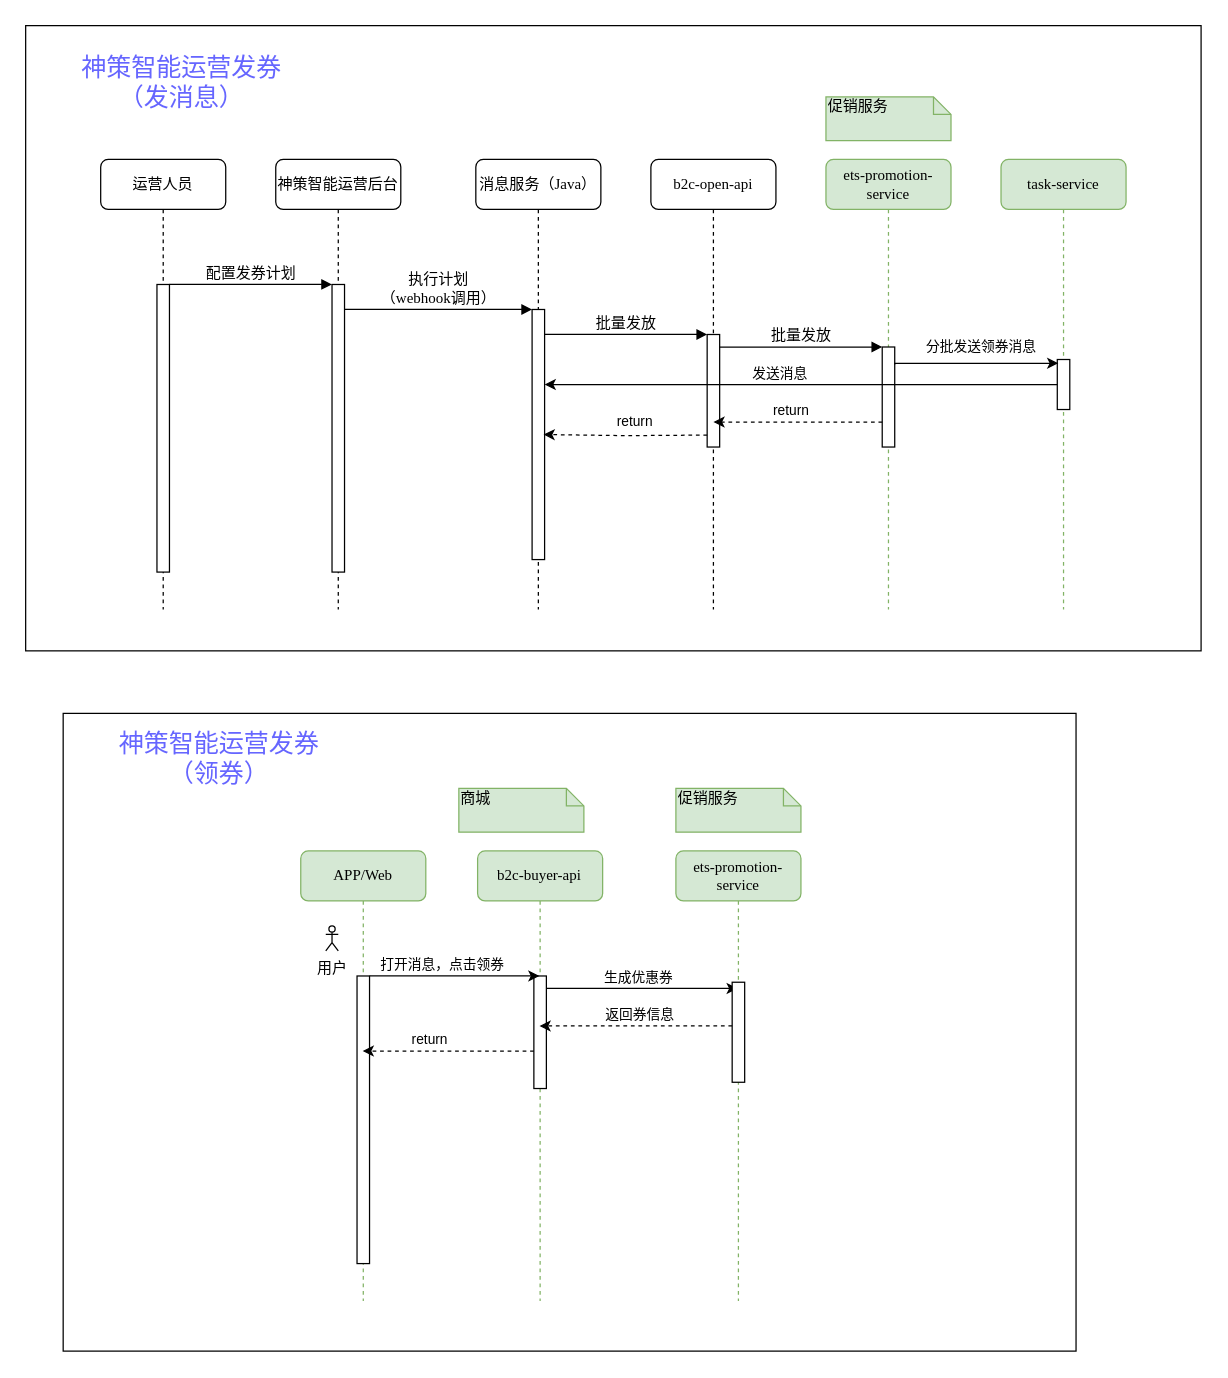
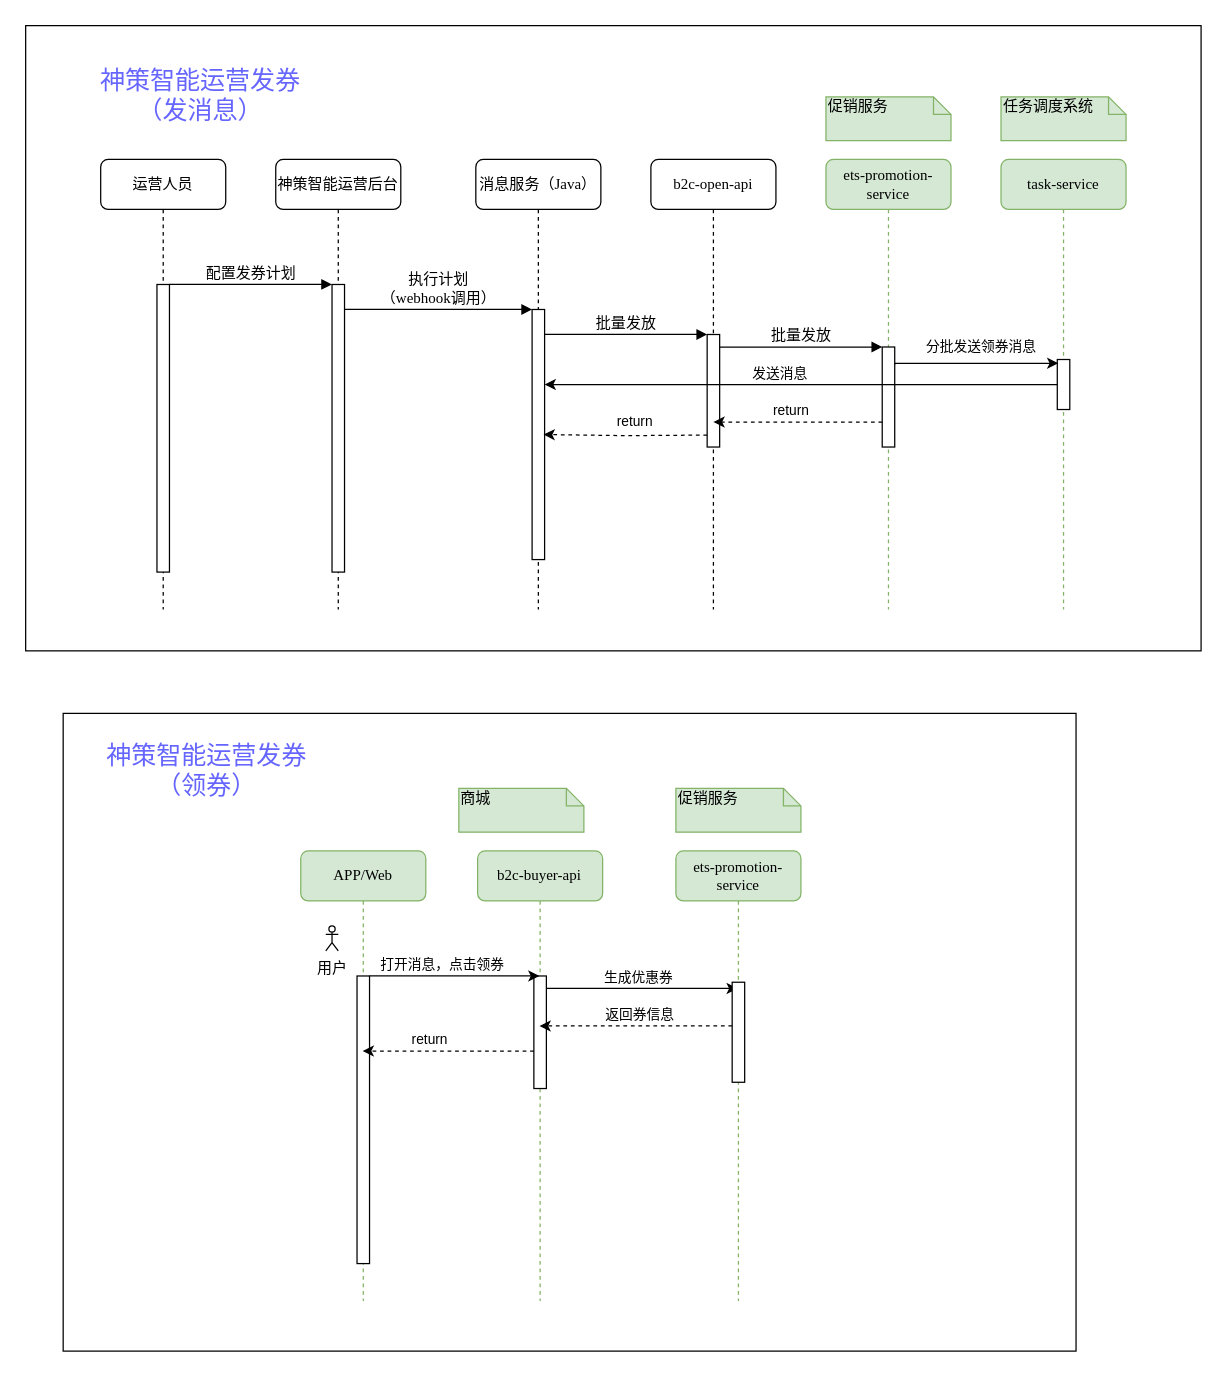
node "神策智能运营发券 （发消息）": moved (182, 82) -> (201, 94)
node "任务调度系统": added
node "神策智能运营发券 （领券）": moved (219, 757) -> (207, 769)
